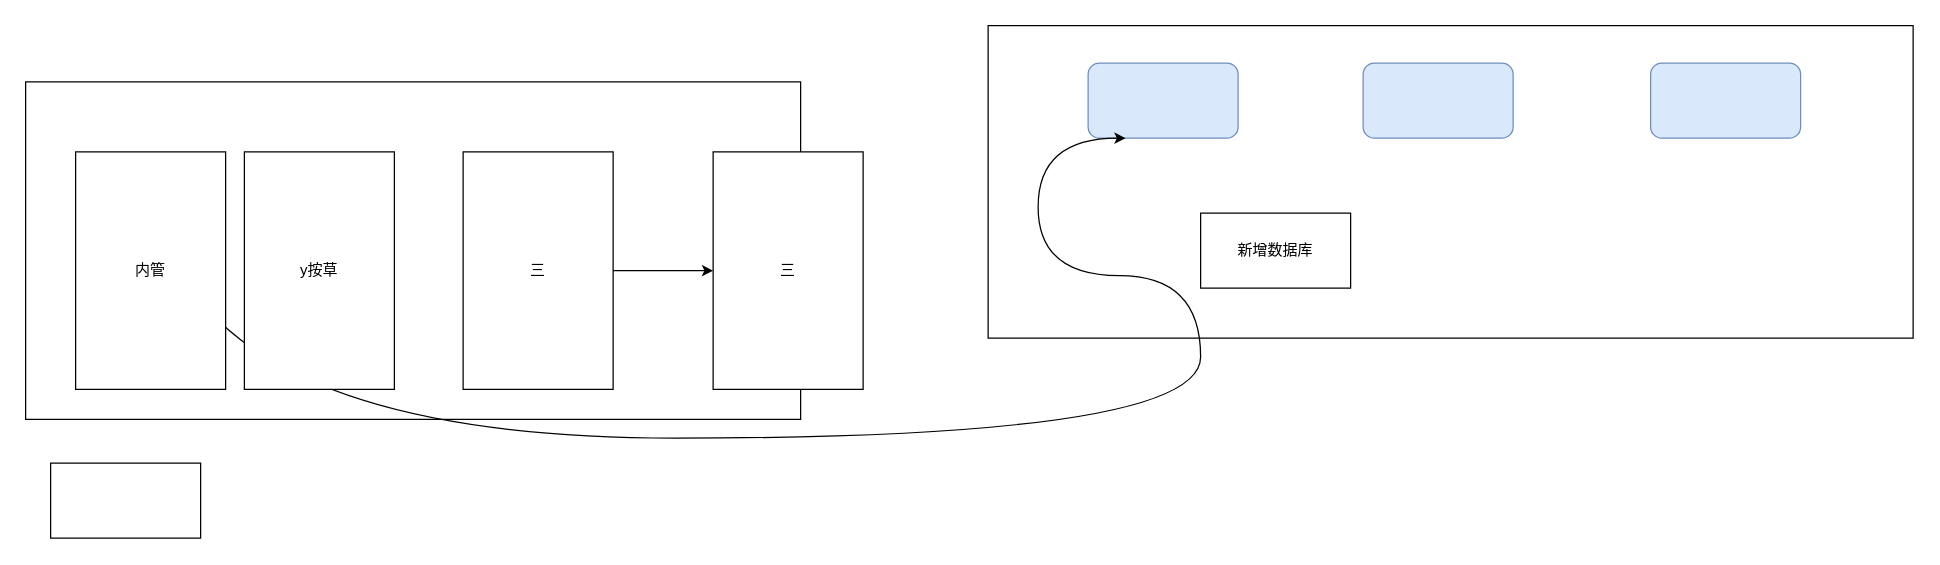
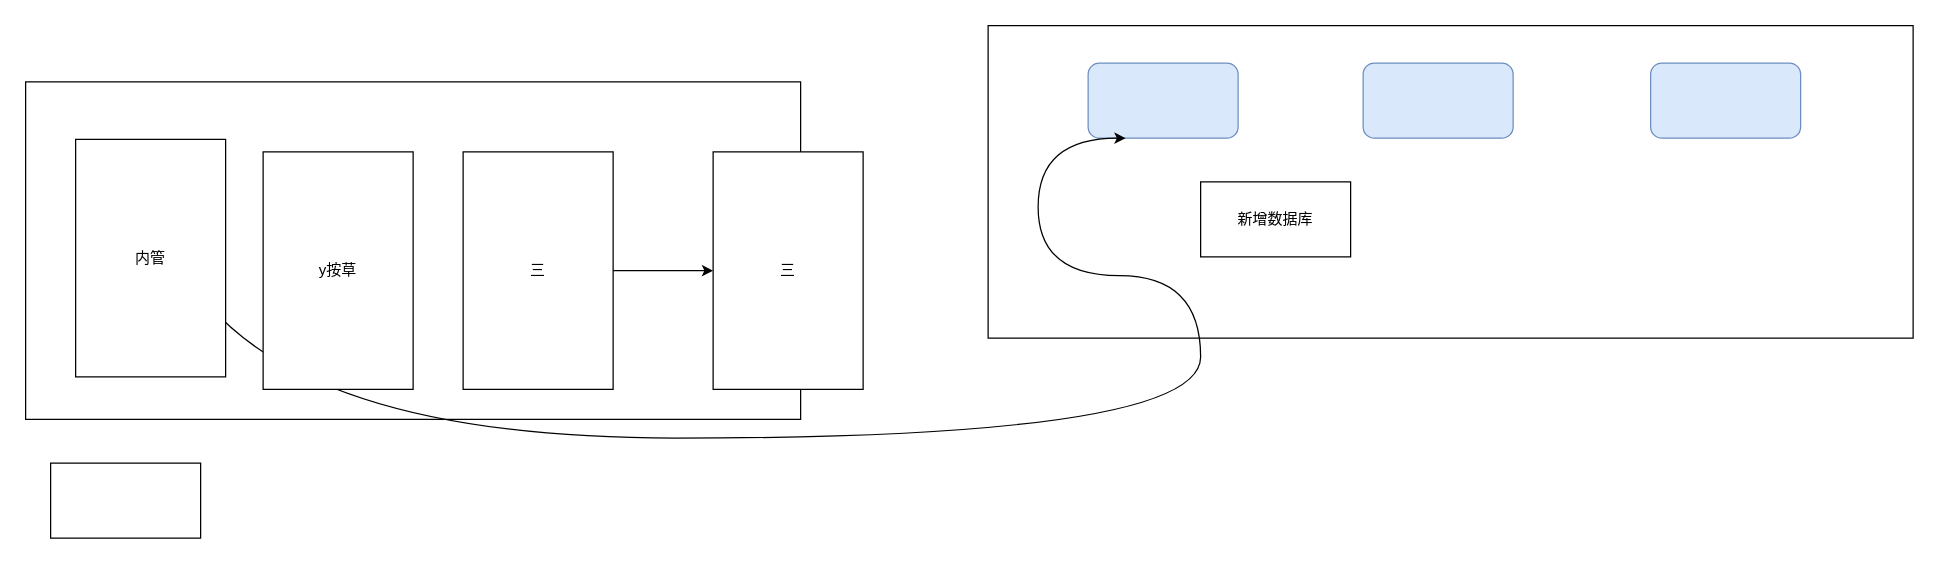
node "新增数据库": moved (1276, 251) -> (1276, 219)
node "内管": moved (151, 271) -> (151, 258)
node "y按草": moved (319, 271) -> (338, 271)
